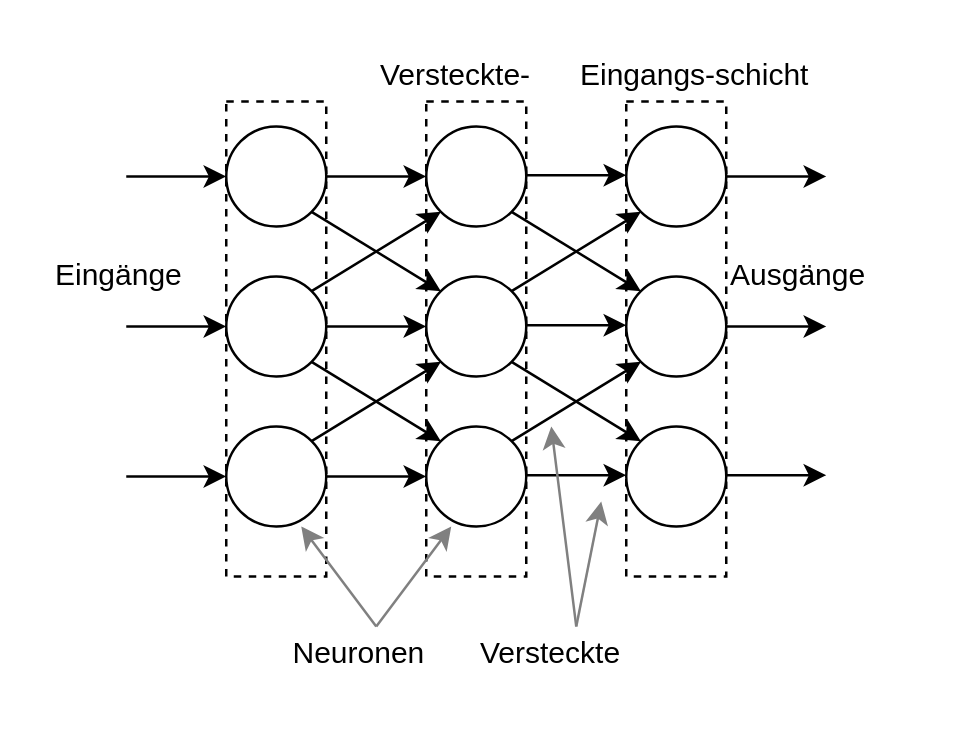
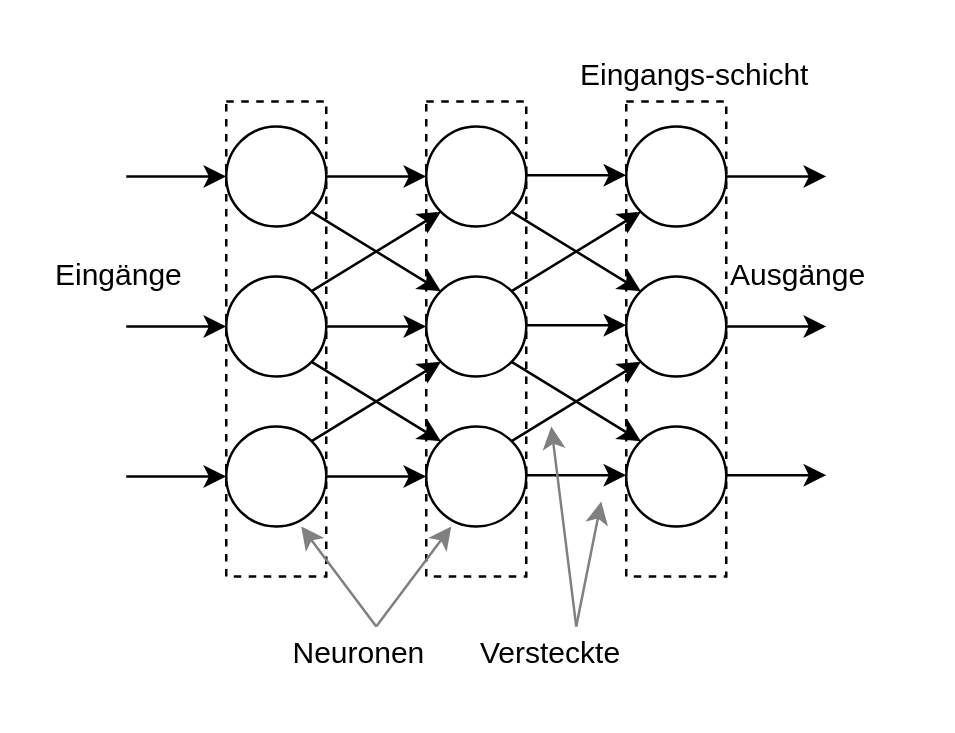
node "Versteckte-": removed
